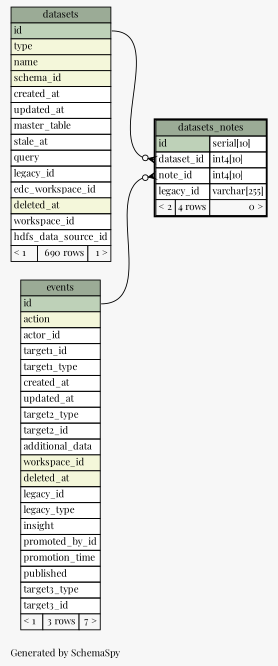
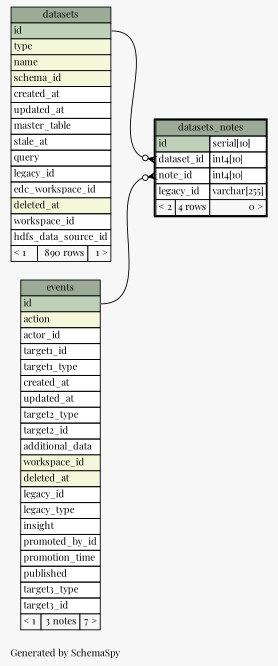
node "datasets": text "690 rows" -> "890 rows"
node "events": text "3 rows" -> "3 notes"
